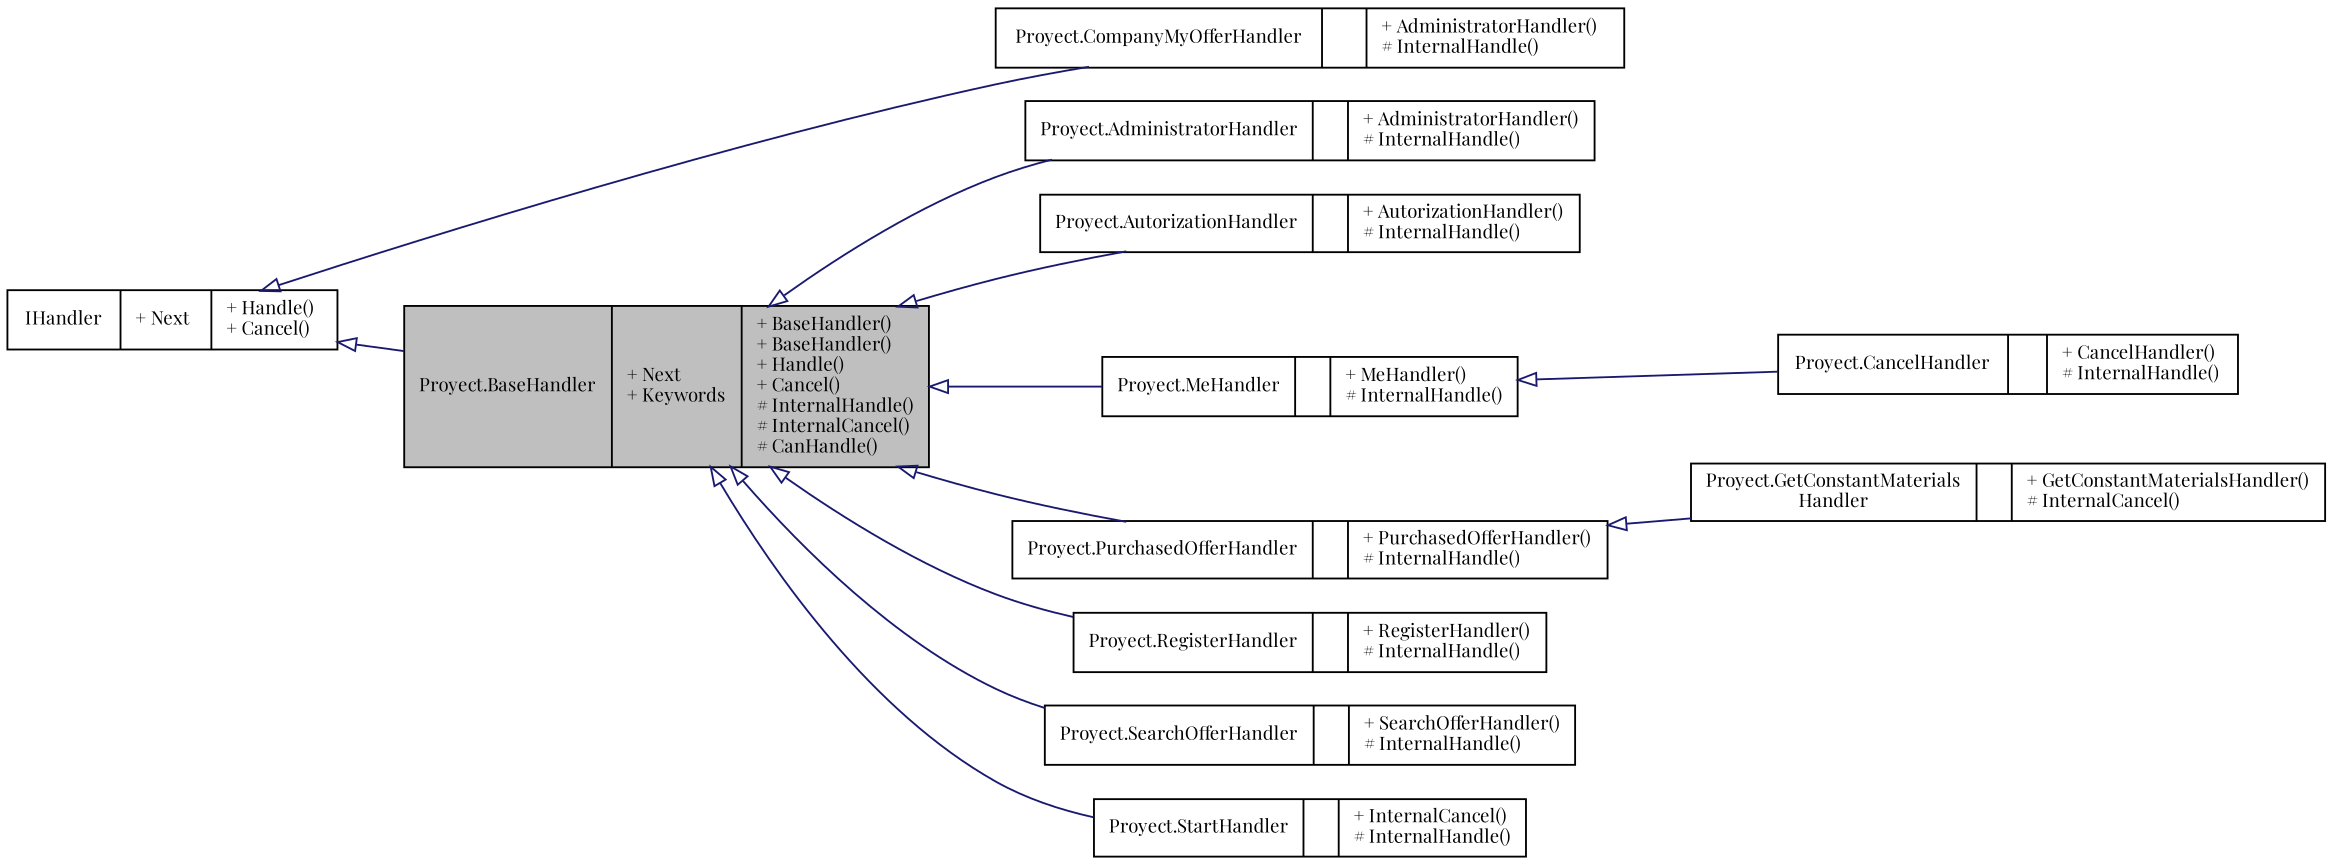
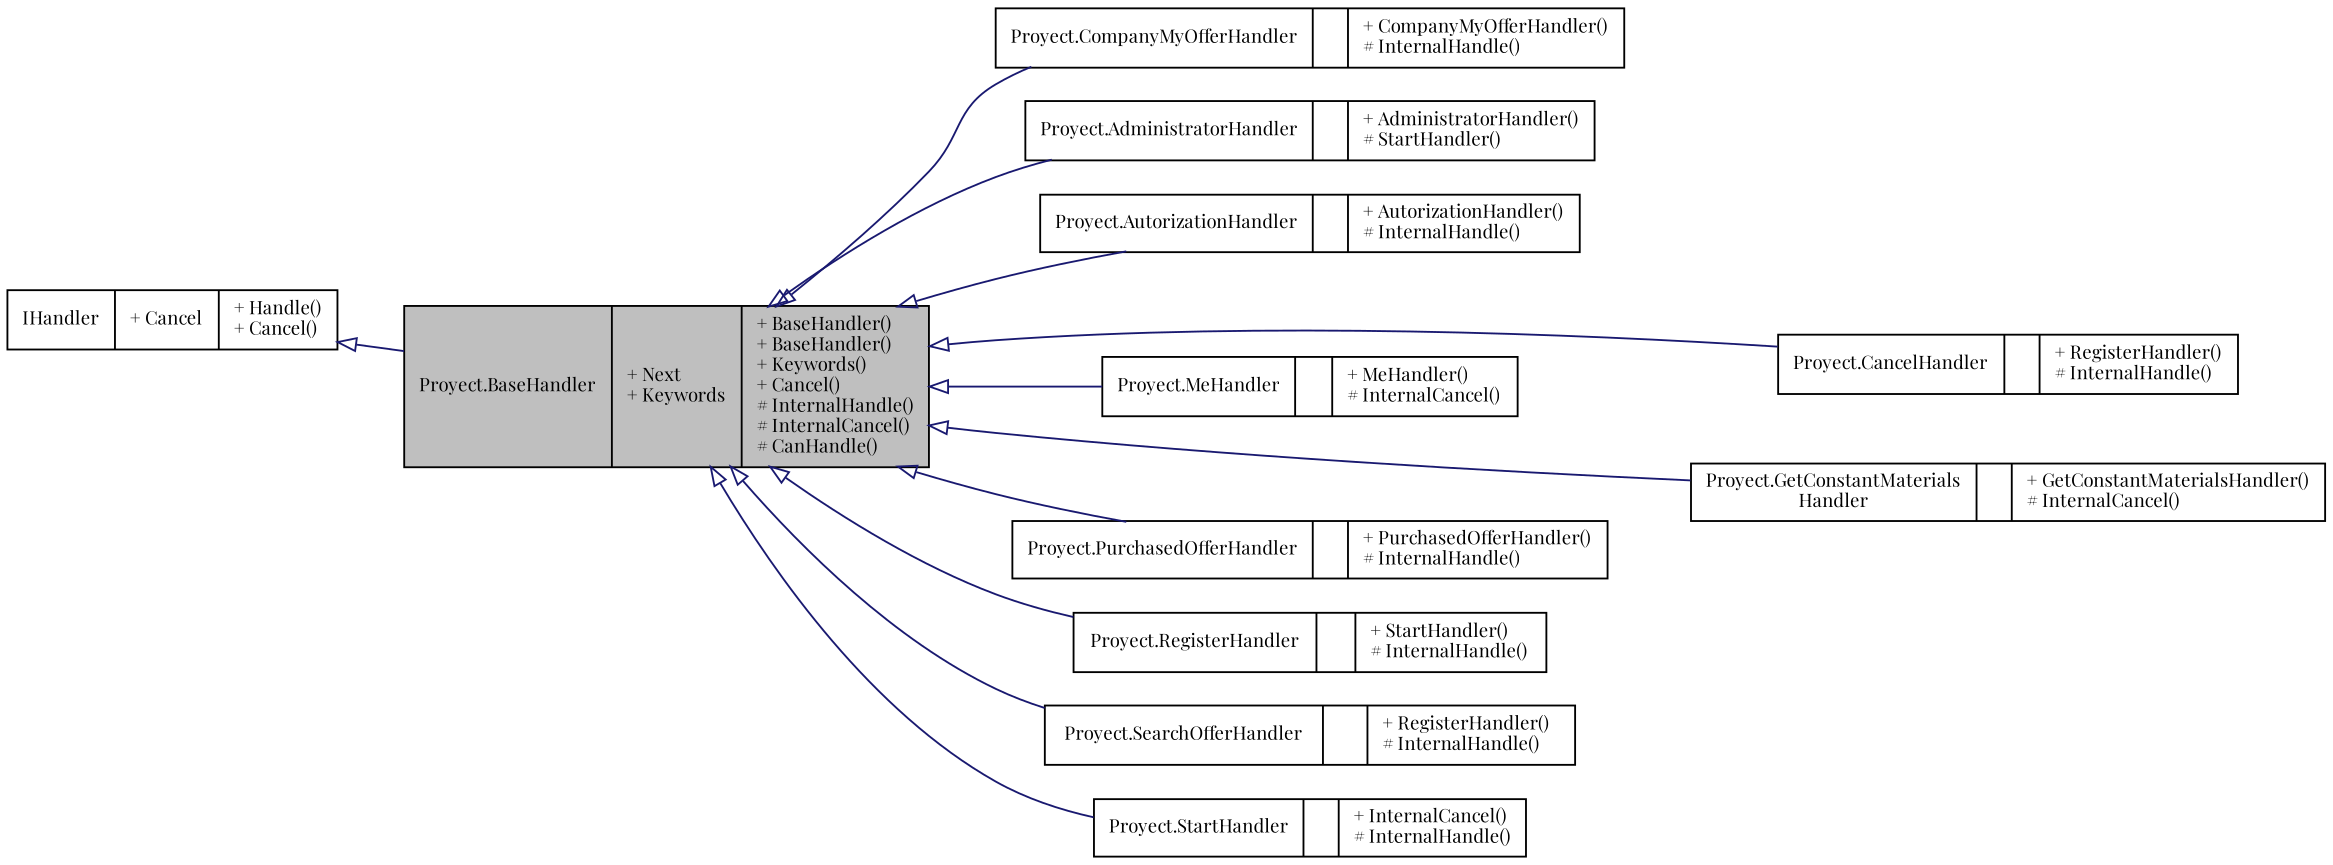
node "Proyect.CompanyMyOfferHandler": text "+ AdministratorHandler()" -> "+ CompanyMyOfferHandler()"
node "Proyect.AdministratorHandler": text "# InternalHandle()" -> "# StartHandler()"
edge "Proyect.CompanyMyOfferHandler" -> "IHandler": now "Proyect.CompanyMyOfferHandler" -> "Proyect.BaseHandler"
node "IHandler": text "+ Next" -> "+ Cancel"
node "Proyect.CancelHandler": text "+ CancelHandler()" -> "+ RegisterHandler()"
node "Proyect.BaseHandler": text "+ Handle()" -> "+ Keywords()"
edge "Proyect.CancelHandler" -> "Proyect.MeHandler": now "Proyect.CancelHandler" -> "Proyect.BaseHandler"
node "Proyect.MeHandler": text "# InternalHandle()" -> "# InternalCancel()"
edge "Proyect.GetConstantMaterials" -> "Proyect.PurchasedOfferHandler": now "Proyect.GetConstantMaterials" -> "Proyect.BaseHandler"
node "Proyect.RegisterHandler": text "+ RegisterHandler()" -> "+ StartHandler()"
node "Proyect.SearchOfferHandler": text "+ SearchOfferHandler()" -> "+ RegisterHandler()"
